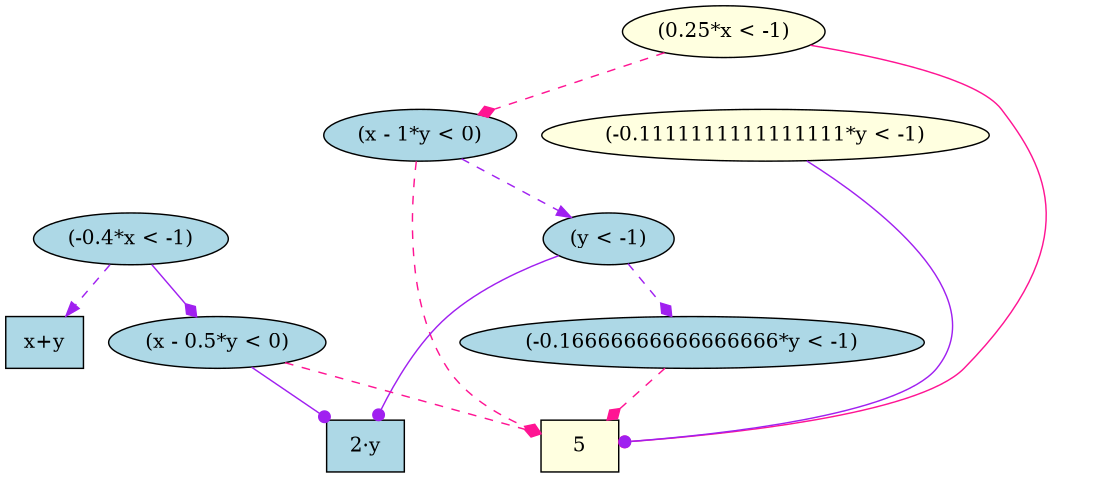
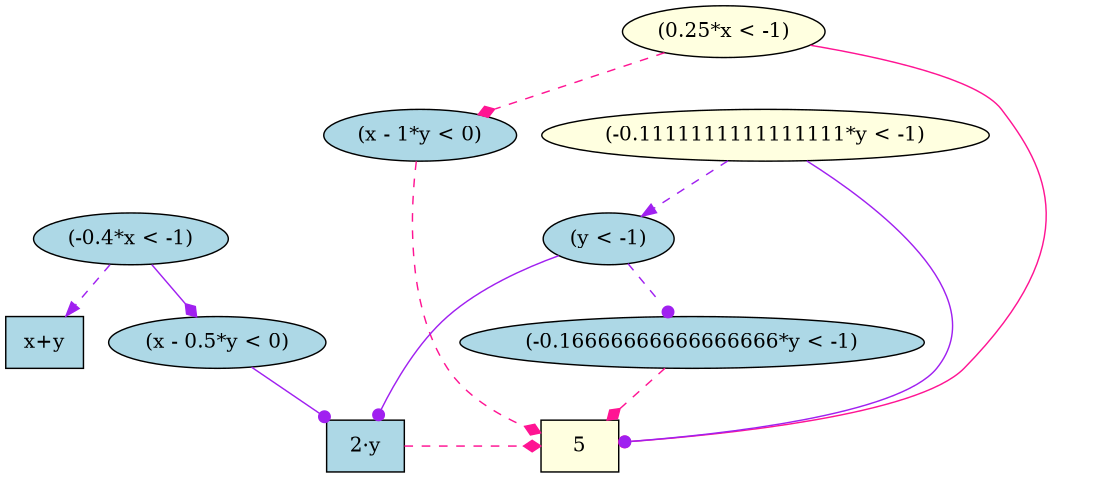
edge "(x - 1*y < 0)" -> "(y < -1)": now "(-0.1111111111111111*y < -1)" -> "(y < -1)"
edge "(y < -1)" -> "(-0.16666666666666666*y < -1)": arrowhead diamond -> dot
edge "(x - 0.5*y < 0)" -> "5": now "2·y" -> "5"
